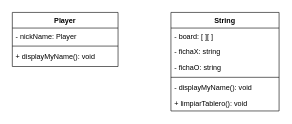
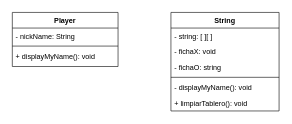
node "- nickName: Player": label "- nickName: Player" -> "- nickName: String"
node "- board: [ ][ ]": label "- board: [ ][ ]" -> "- string: [ ][ ]"
node "- fichaX: string": label "- fichaX: string" -> "- fichaX: void"
